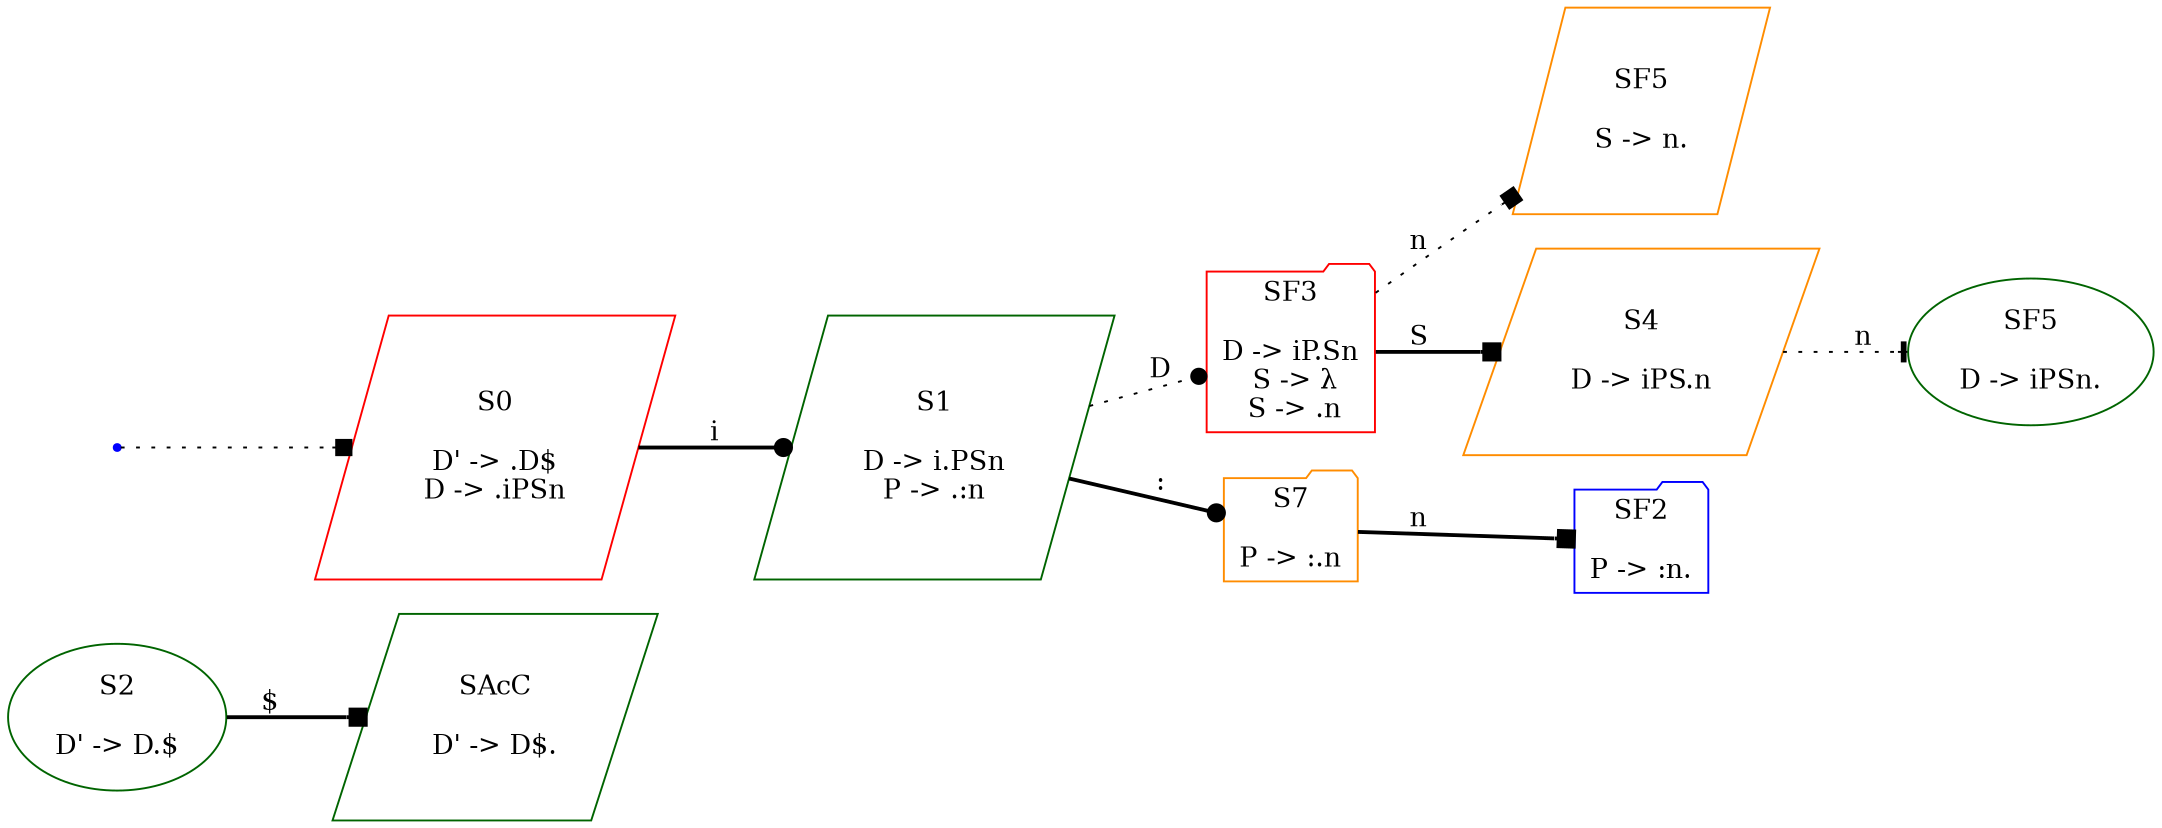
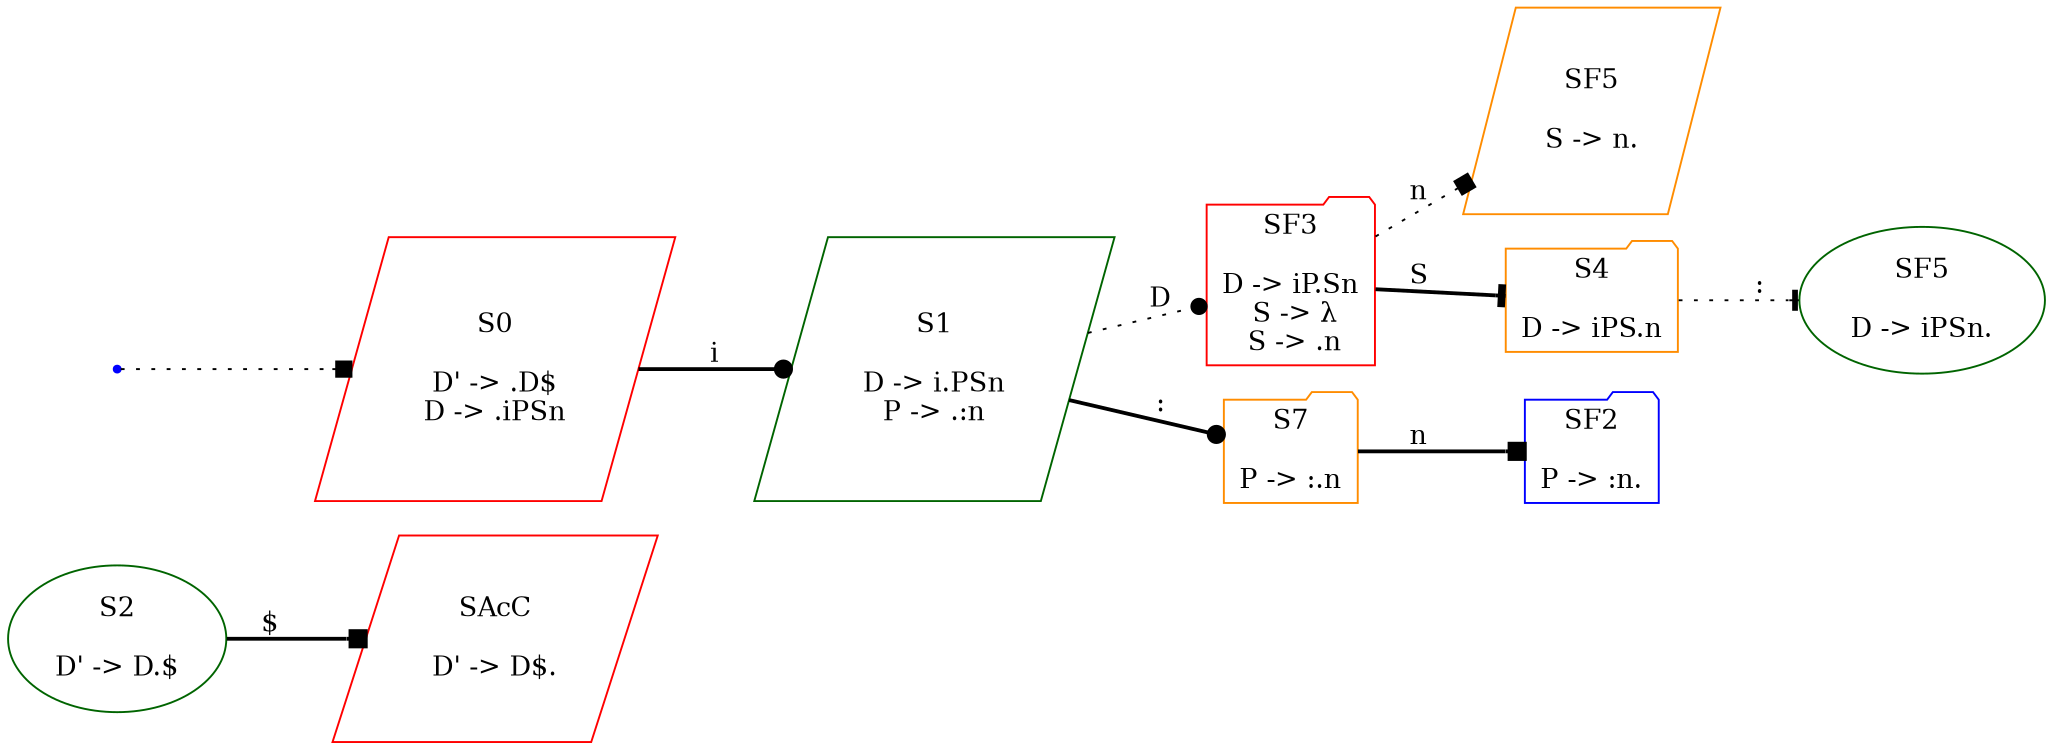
edge "S4 D -> iPS.n" -> "SF5 D -> iPSn.": label "n" -> ":"
edge "SF3 D -> iP.Sn S -> λ S -> .n" -> "S4 D -> iPS.n": arrowhead box -> tee
node "S4 D -> iPS.n": shape parallelogram -> folder
node "SAcC D' -> D$.": color darkgreen -> red
